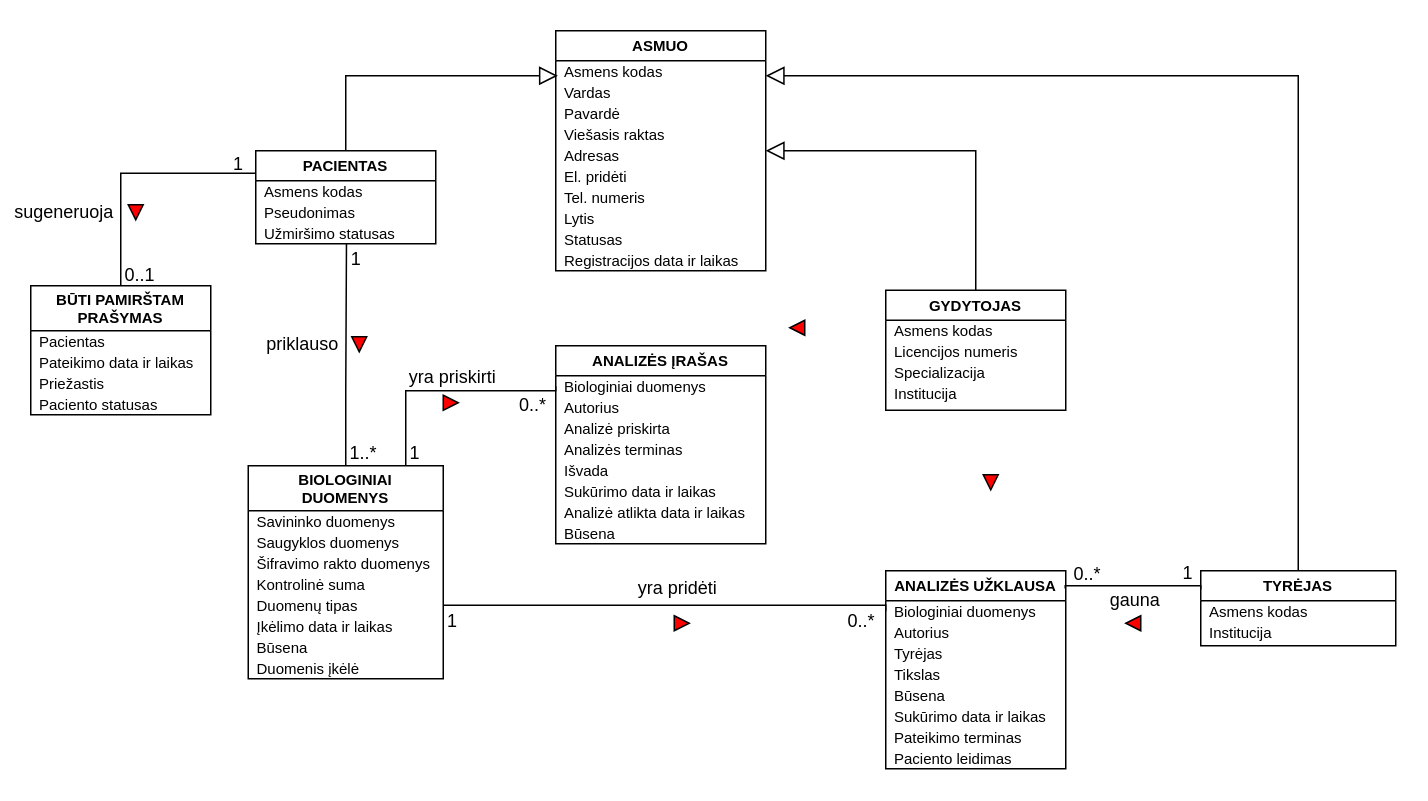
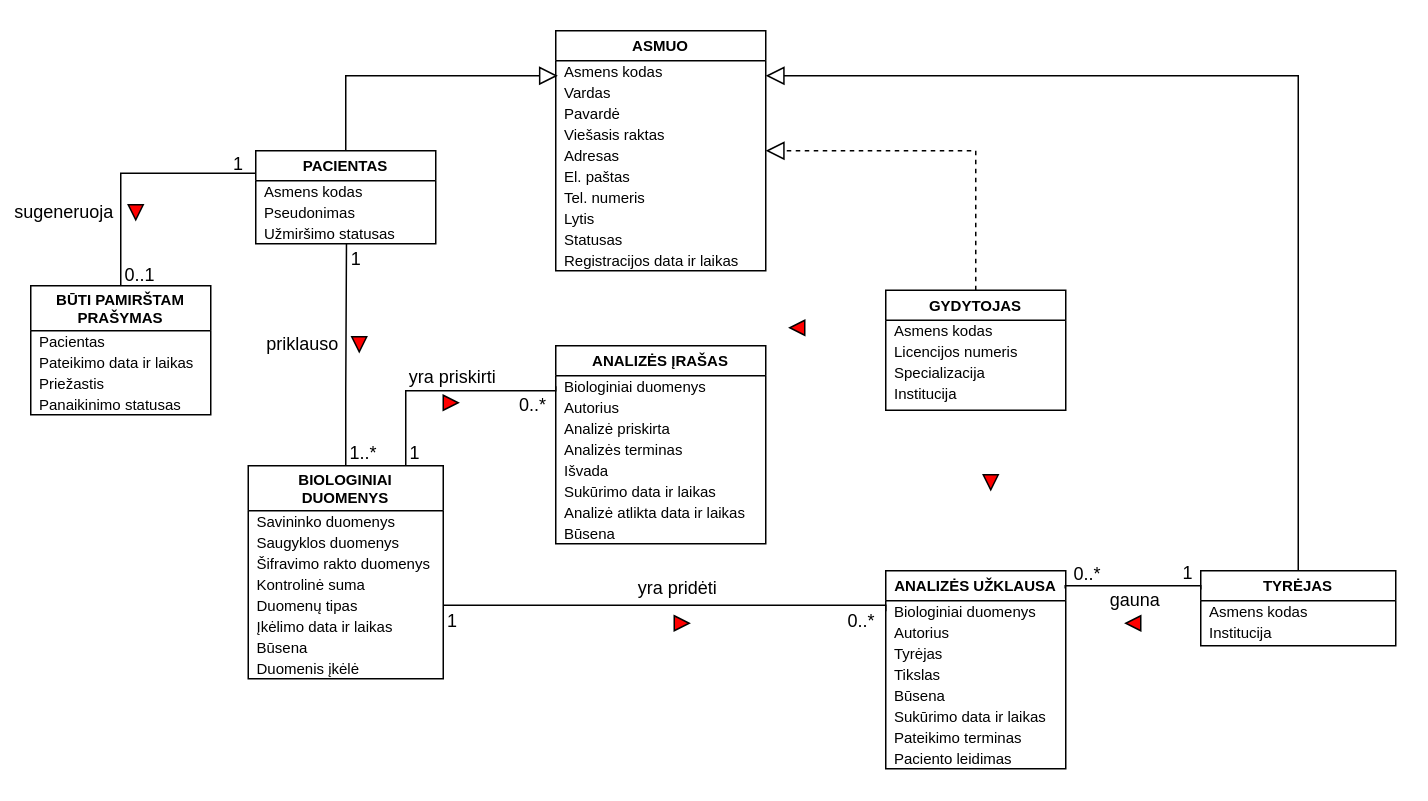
edge "GYDYTOJAS" -> "ASMUO": style solid -> dashed
node "El. pridėti": label "El. pridėti" -> "El. paštas"
node "Paciento statusas": label "Paciento statusas" -> "Panaikinimo statusas"
